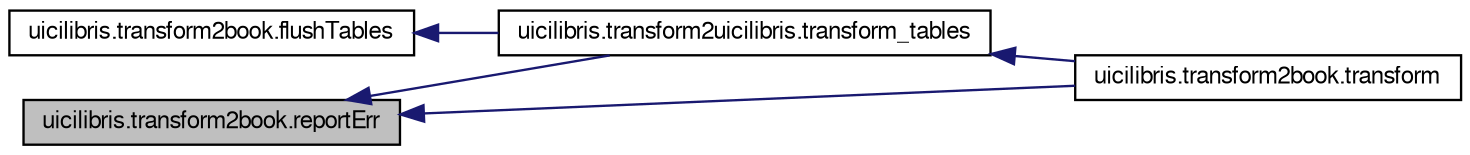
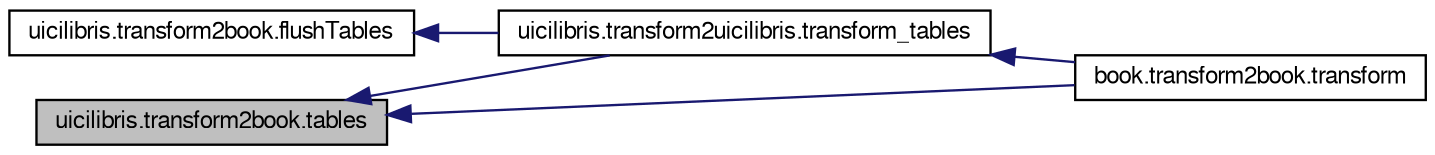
node "uicilibris.transform2book.transform": label "uicilibris.transform2book.transform" -> "book.transform2book.transform"
node "uicilibris.transform2book.reportErr": label "uicilibris.transform2book.reportErr" -> "uicilibris.transform2book.tables"
